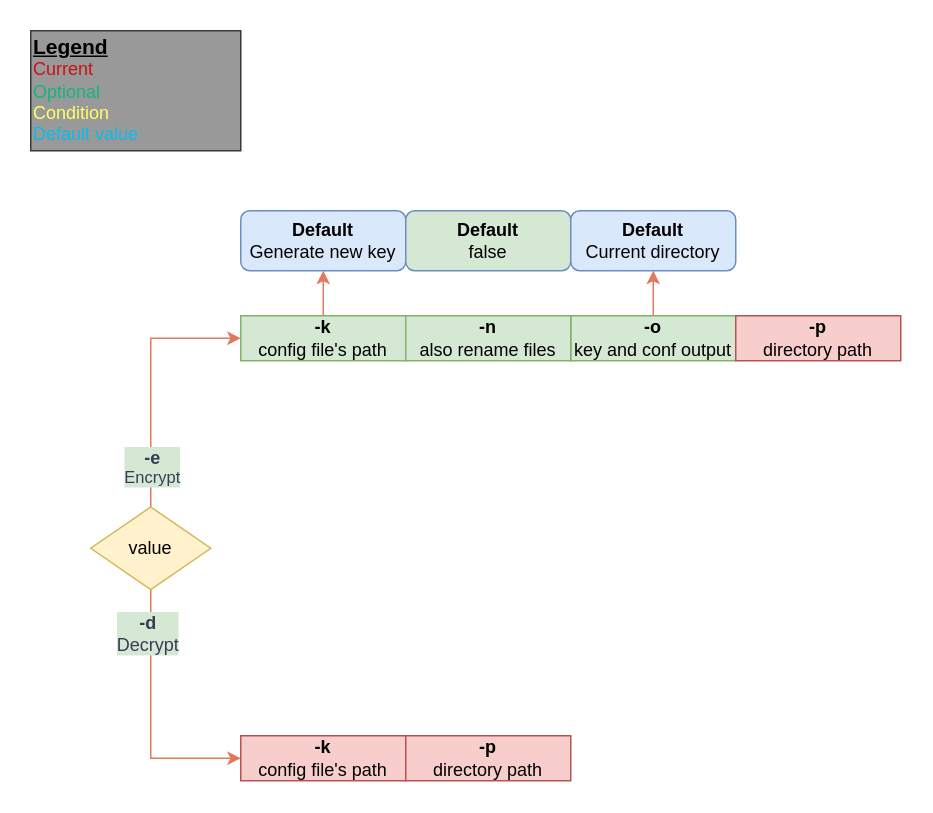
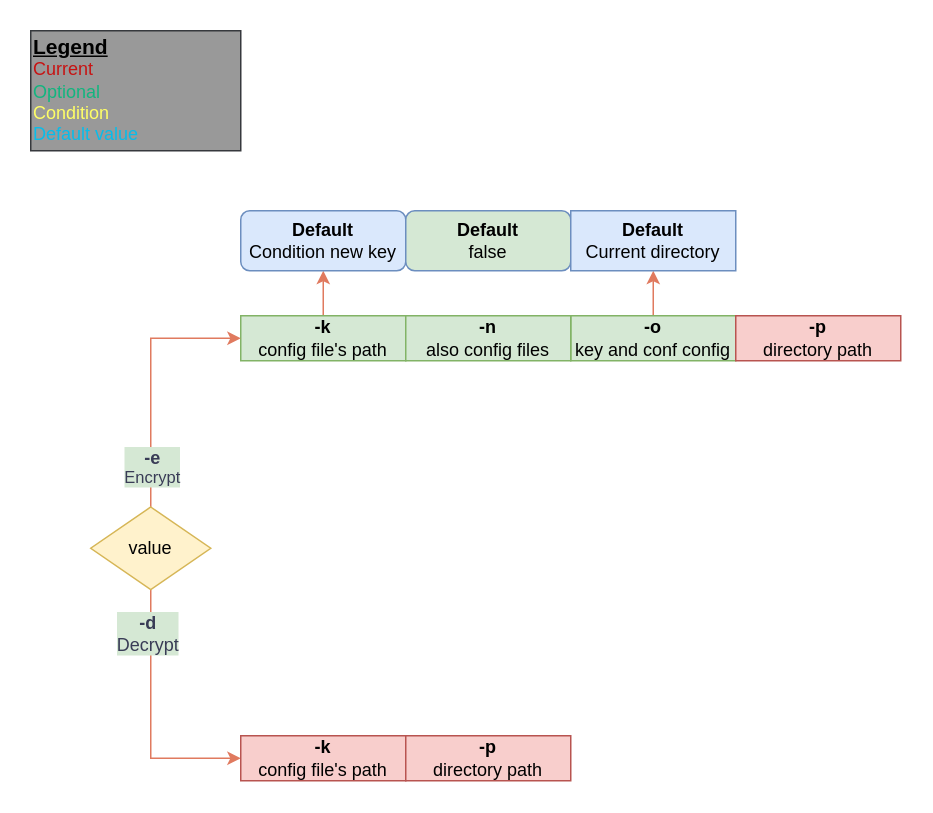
node "Default Generate new key": label "Default Generate new key" -> "Default Condition new key"
node "Default Current directory": shape rounded rectangle -> rectangle
node "-n also rename files": label "-n also rename files" -> "-n also config files"
node "-o key and conf output": label "-o key and conf output" -> "-o key and conf config"
